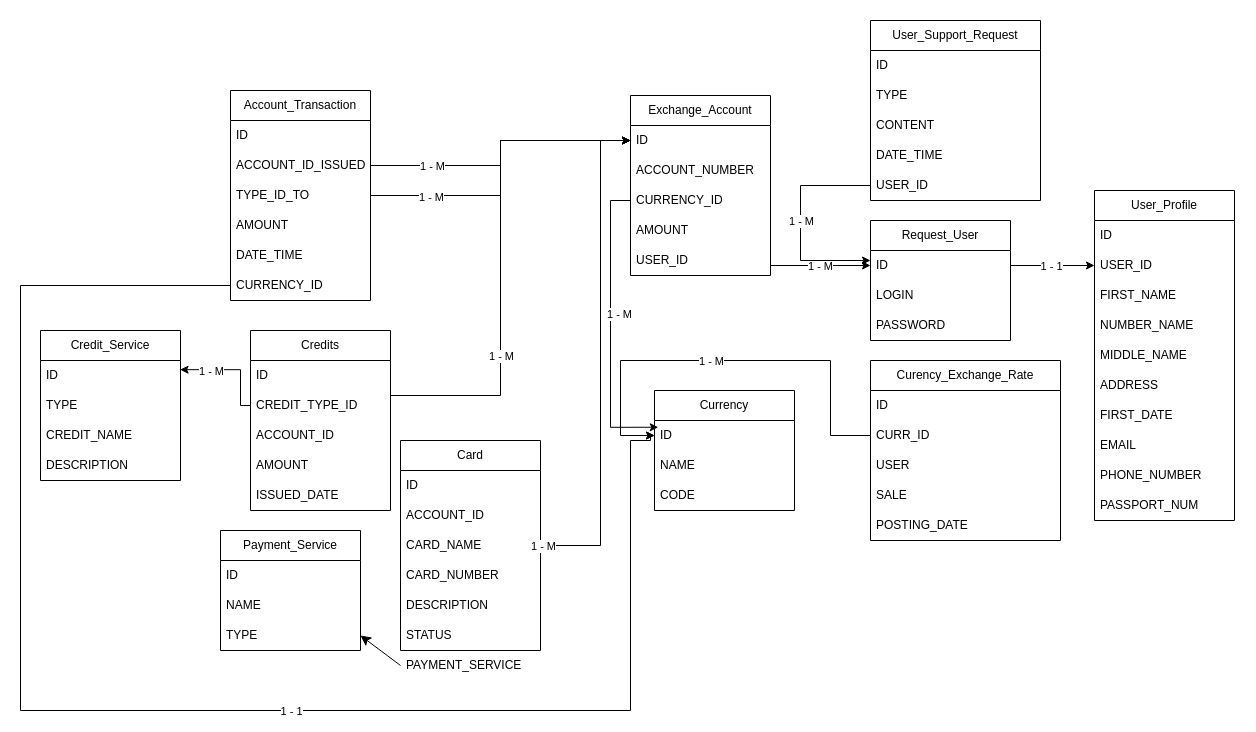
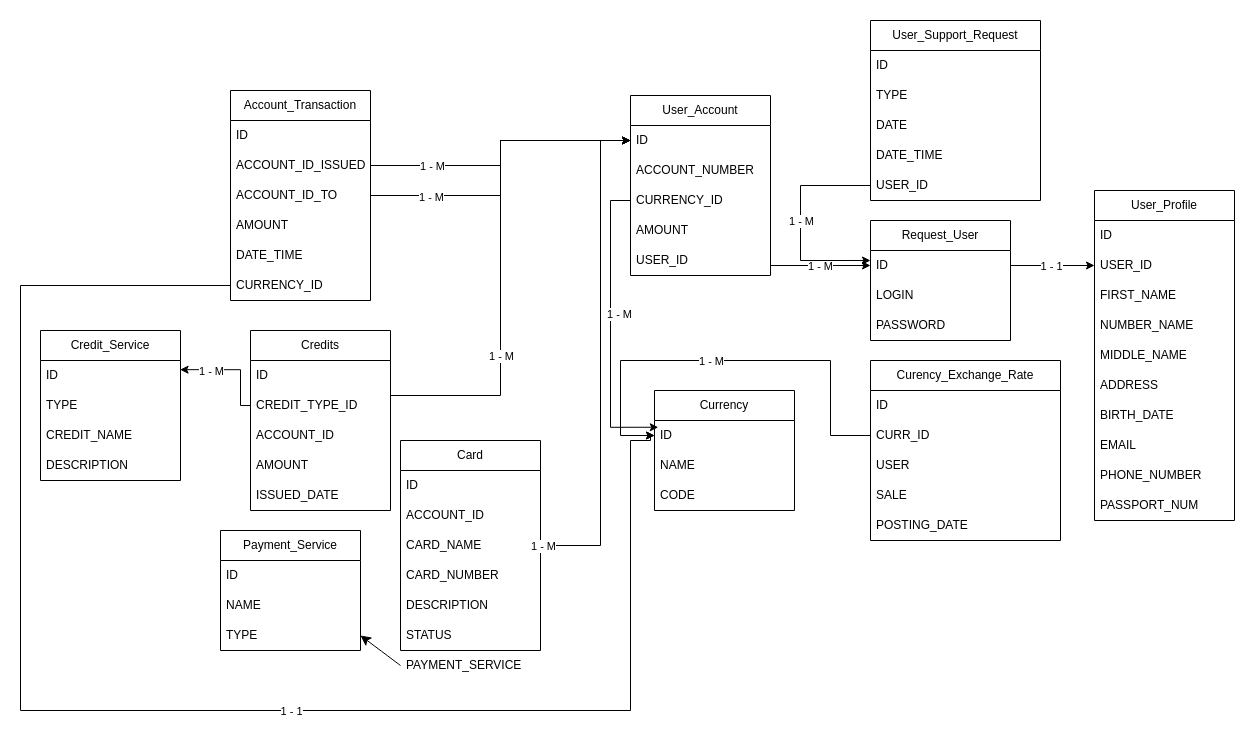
node "Exchange_Account": label "Exchange_Account" -> "User_Account"
node "CONTENT": label "CONTENT" -> "DATE"
node "TYPE_ID_TO": label "TYPE_ID_TO" -> "ACCOUNT_ID_TO"
node "FIRST_DATE": label "FIRST_DATE" -> "BIRTH_DATE"
